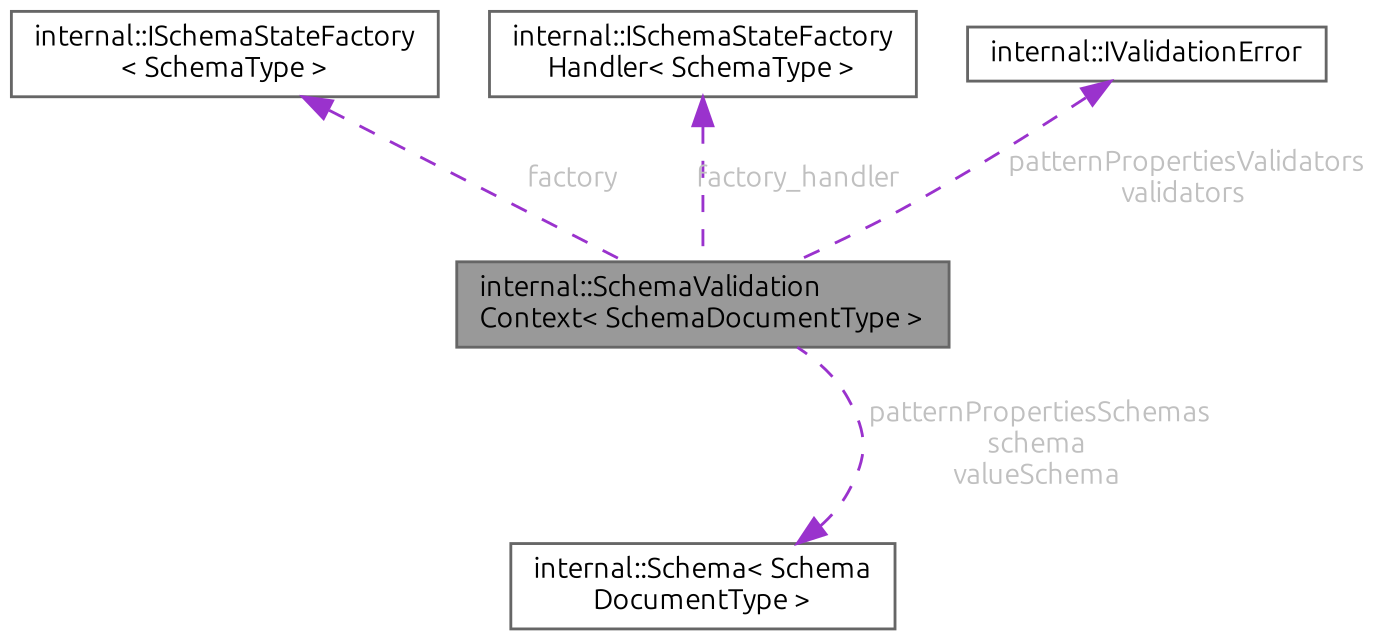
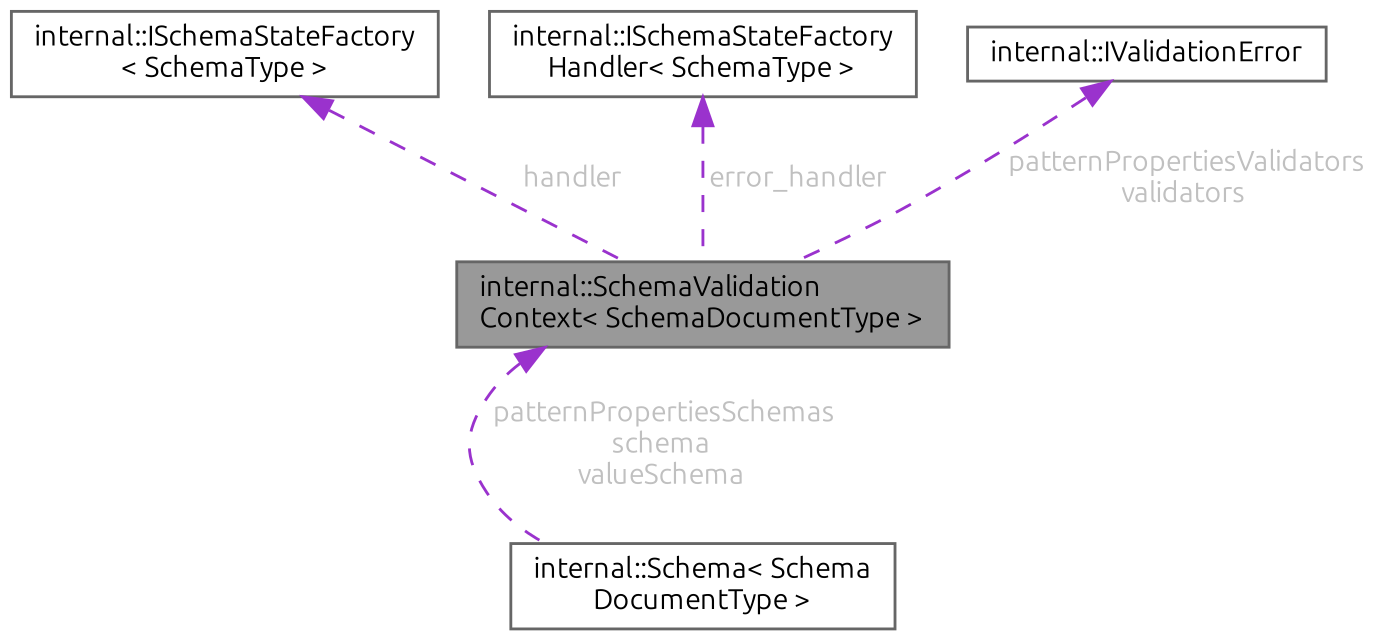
edge "internal::SchemaValidation Context< SchemaDocumentType >" -> "internal::ISchemaStateFactory < SchemaType >": label " factory" -> " handler"
edge "internal::SchemaValidation Context< SchemaDocumentType >" -> "internal::ISchemaStateFactory Handler< SchemaType >": label " factory_handler" -> " error_handler"
edge "internal::SchemaValidation Context< SchemaDocumentType >" -> "internal::Schema< Schema DocumentType >": reversed
